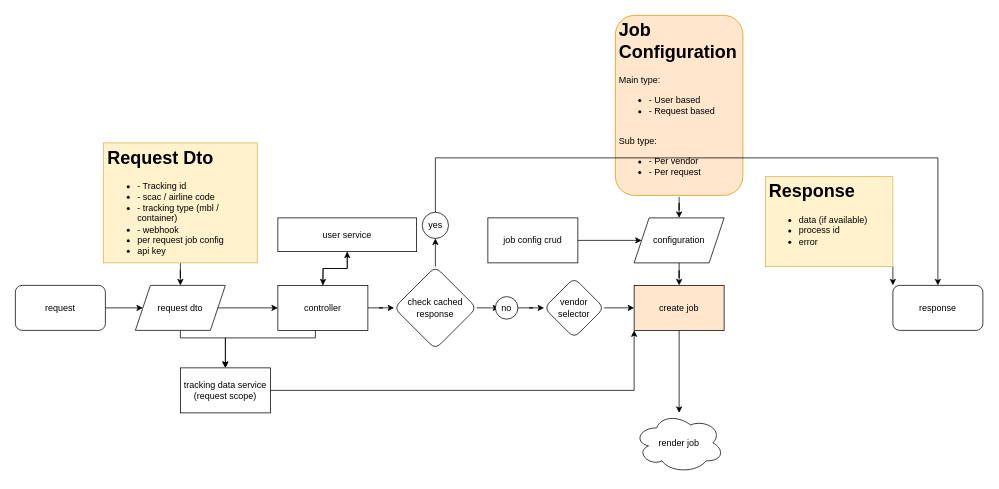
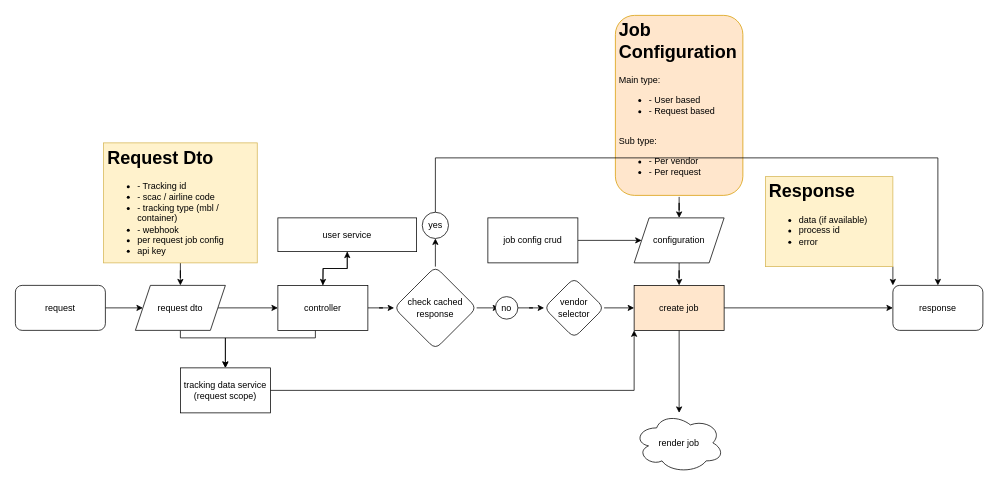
edge "create job" -> "response": added
